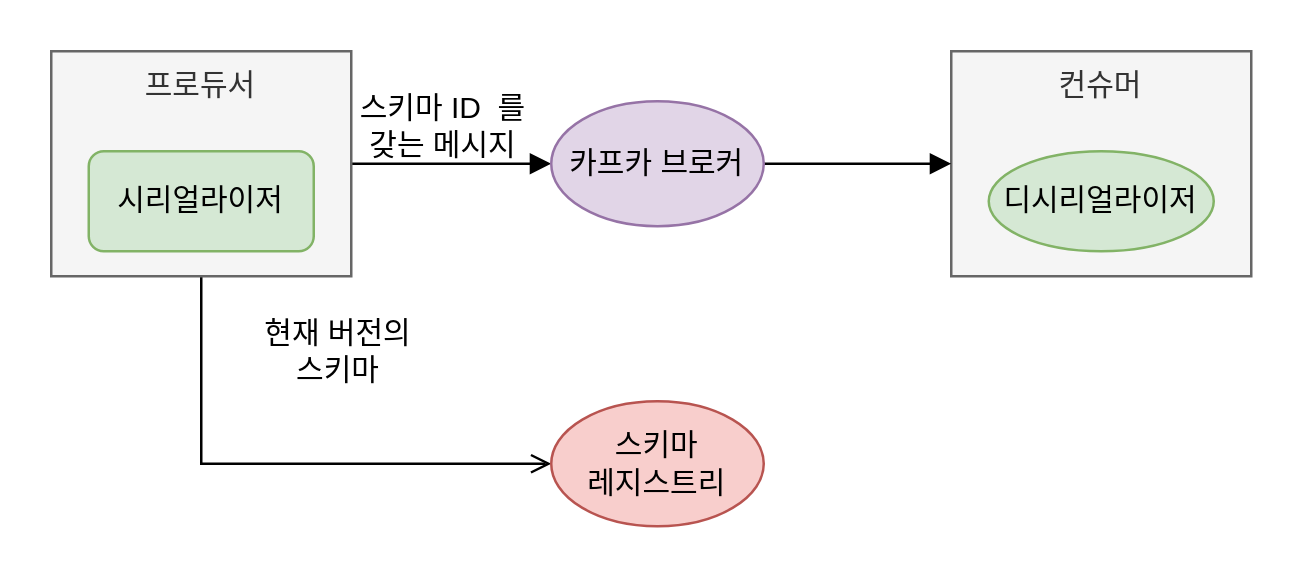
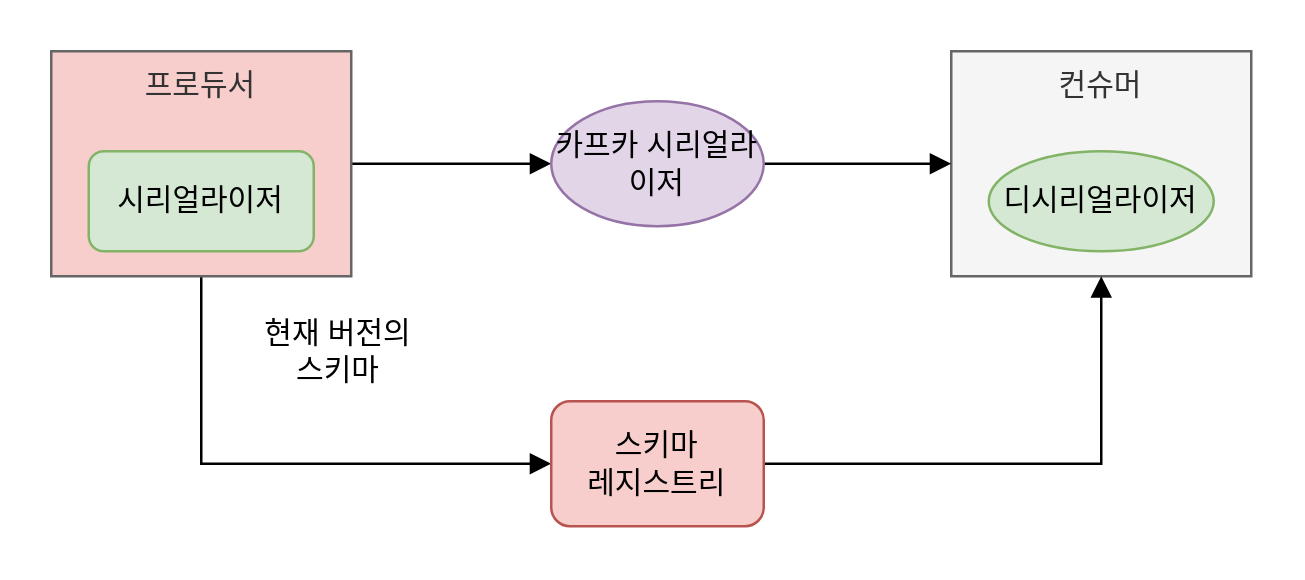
node "프로듀서": fillcolor #f5f5f5 -> #f8cecc
node "스키마 ID 를 갖는 메시지": removed
node "카프카 브로커": label "카프카 브로커" -> "카프카 시리얼라이저"
edge "프로듀서" -> "스키마 레지스트리": arrowhead open -> block
node "스키마 레지스트리": shape ellipse -> rounded rectangle
edge "스키마 레지스트리" -> "컨슈머": added
